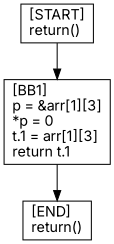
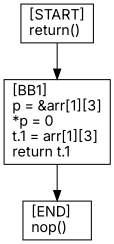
node "[END] return()": label "[END] return()" -> "[END] nop()"
